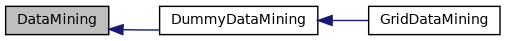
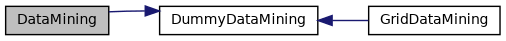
edge "DummyDataMining" -> "DataMining": reversed
